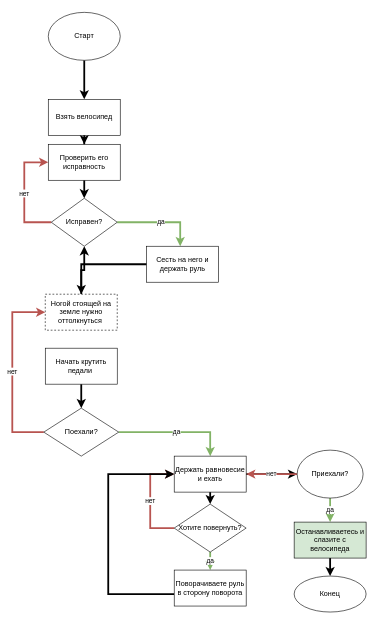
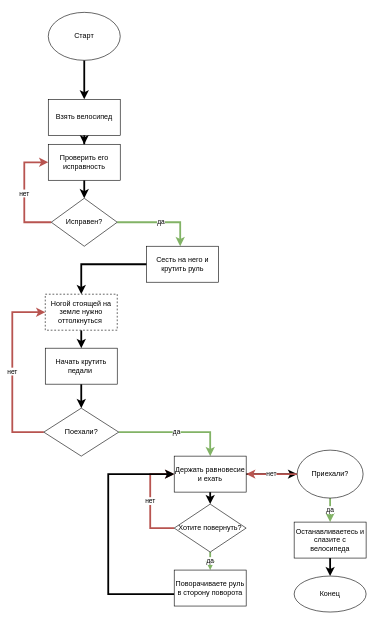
edge "Ногой стоящей на земле нужно оттолкнуться" -> "Исправен?": now "Ногой стоящей на земле нужно оттолкнуться" -> "Начать крутить педали"
node "Сесть на него и держать руль": label "Сесть на него и держать руль" -> "Сесть на него и крутить руль"
node "Останавливаетесь и слазите с велосипеда": fillcolor #d5e8d4 -> #ffffff
